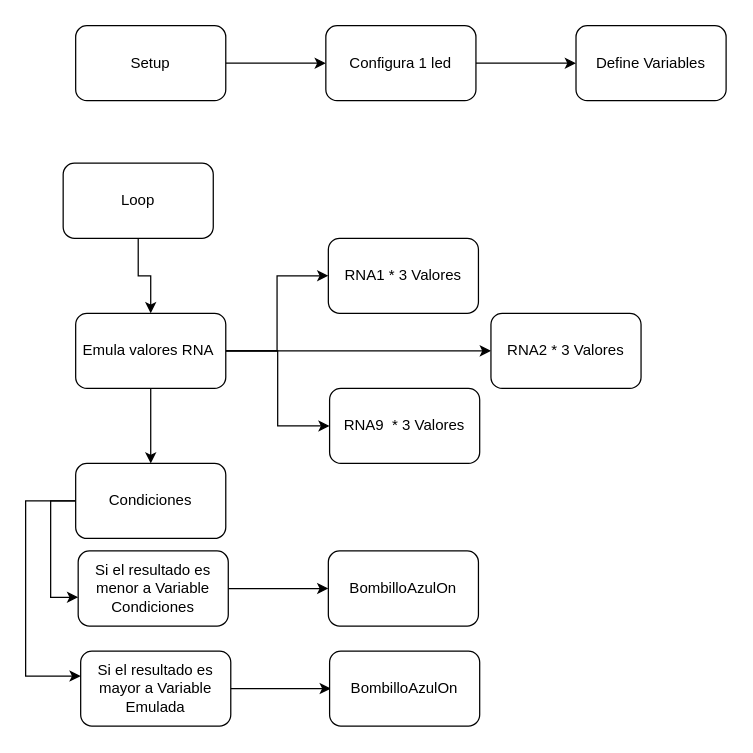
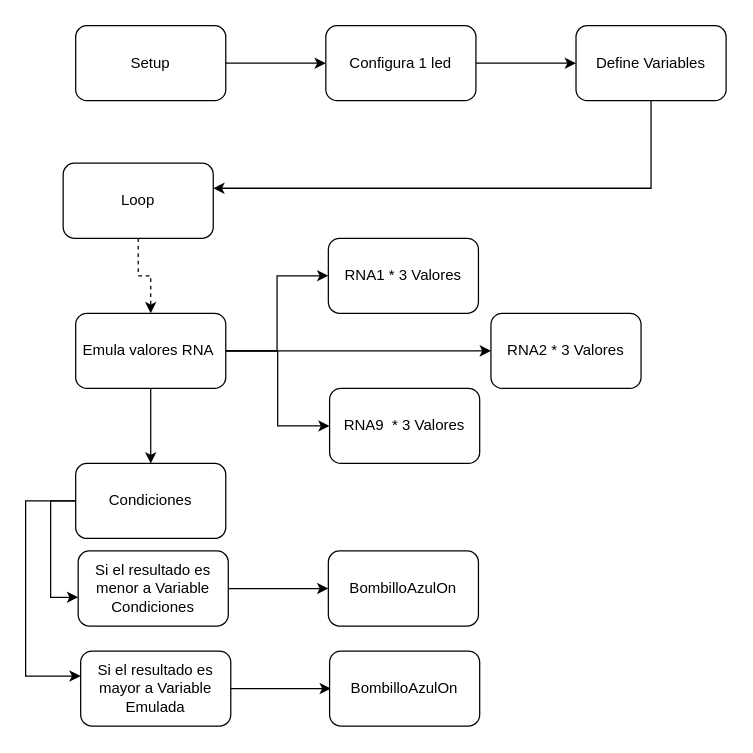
edge "Define Variables" -> "Loop": added
edge "Loop" -> "Emula valores RNA": style solid -> dashed
